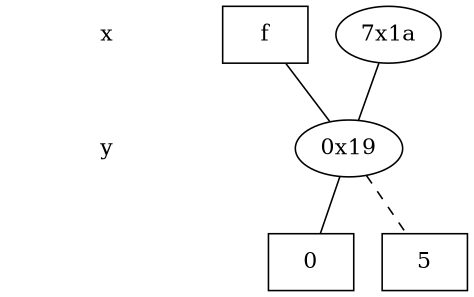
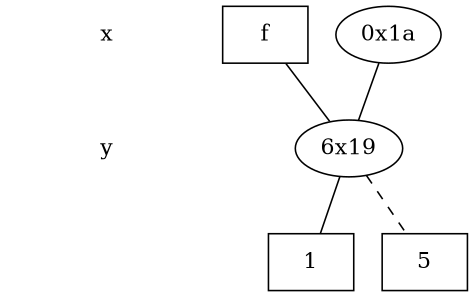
node "7x1a": label "7x1a" -> "0x1a"
node "0x19": label "0x19" -> "6x19"
node "0": label "0" -> "1"
